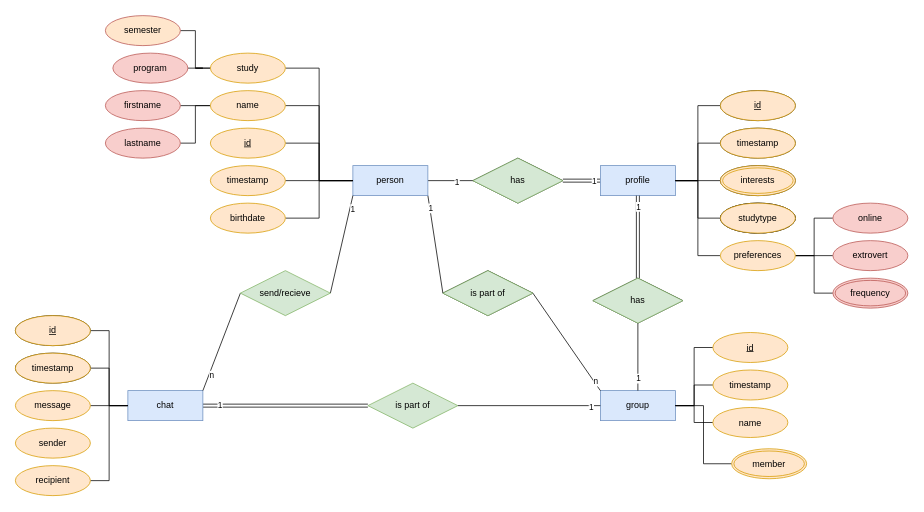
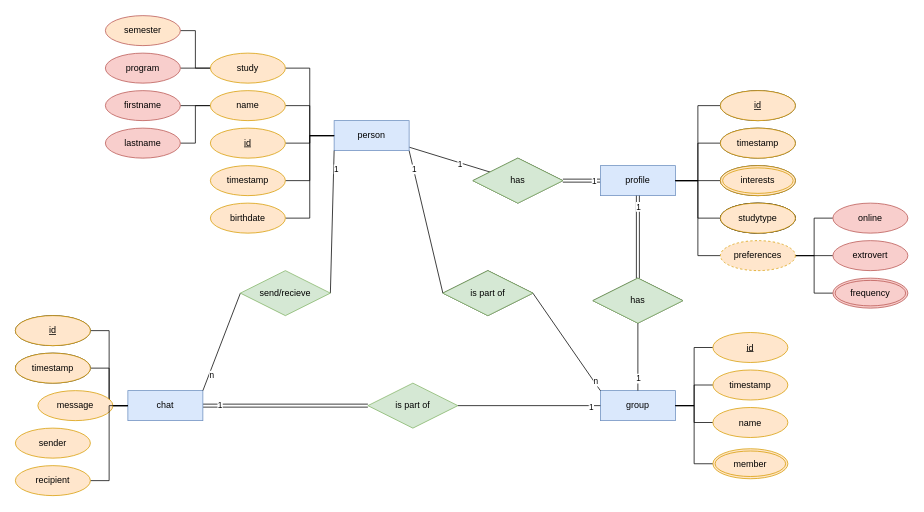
node "program": moved (150, 68) -> (143, 68)
node "person": moved (390, 180) -> (372, 135)
node "preferences": style solid -> dashed
node "message": moved (53, 405) -> (75, 405)
node "member": moved (769, 464) -> (750, 464)
